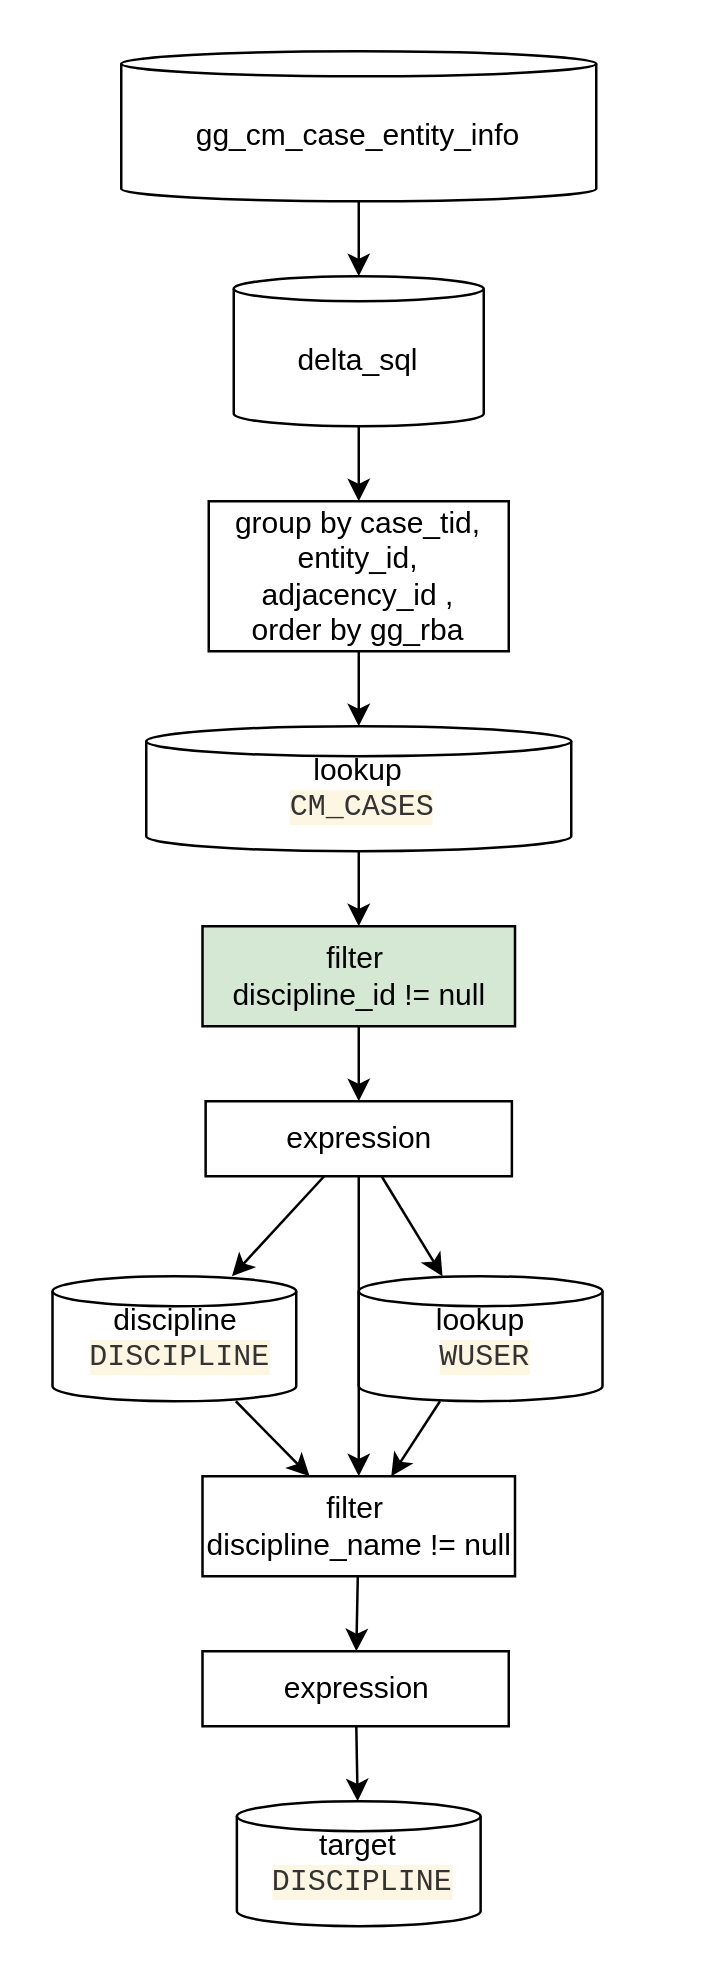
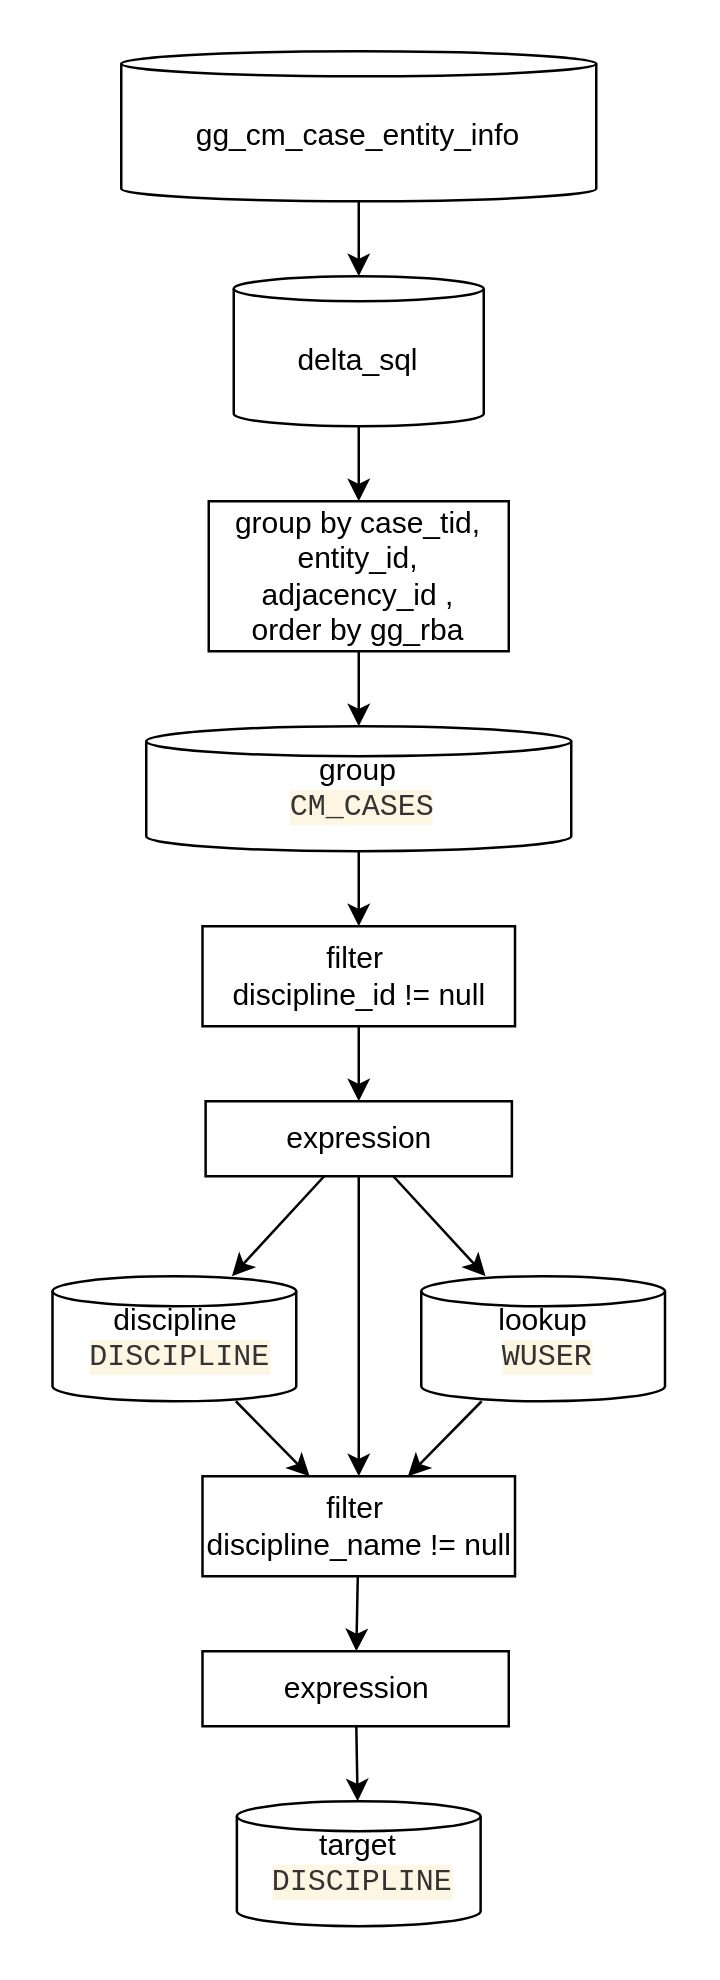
node "lookup CM_CASES": label "lookup CM_CASES" -> "group CM_CASES"
node "filter discipline_id != null": fillcolor #d5e8d4 -> #ffffff
node "lookup WUSER": moved (481, 1339) -> (543, 1339)
